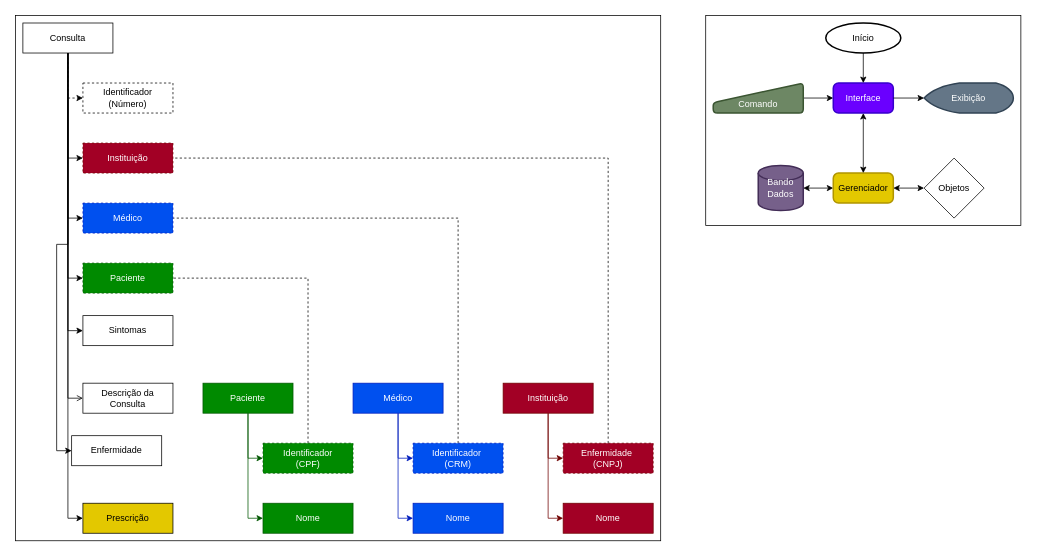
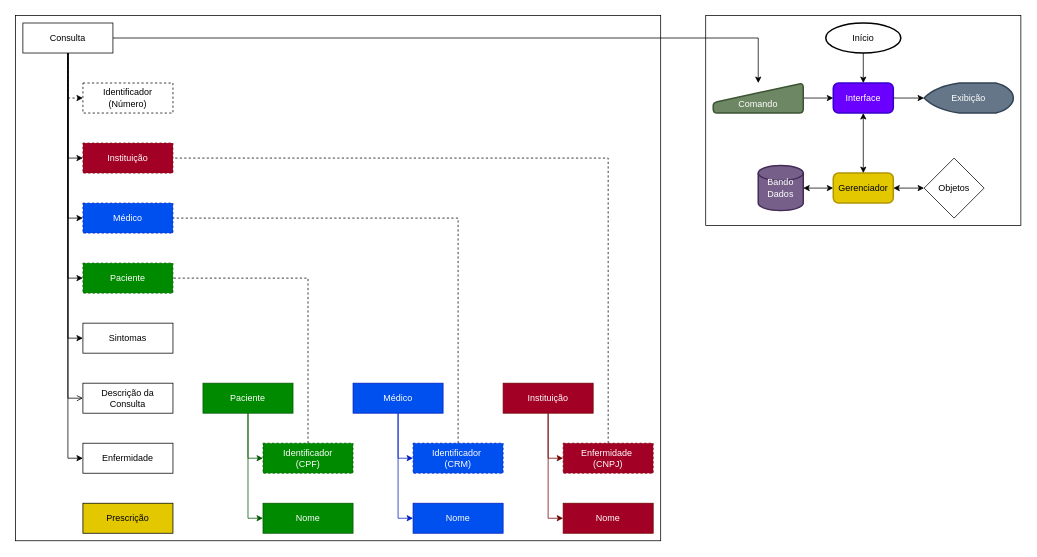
node "Sintomas": moved (128, 330) -> (128, 338)
node "Enfermidade": moved (117, 450) -> (128, 458)
edge "Consulta" -> "Prescrição": now "Consulta" -> "Comando"
